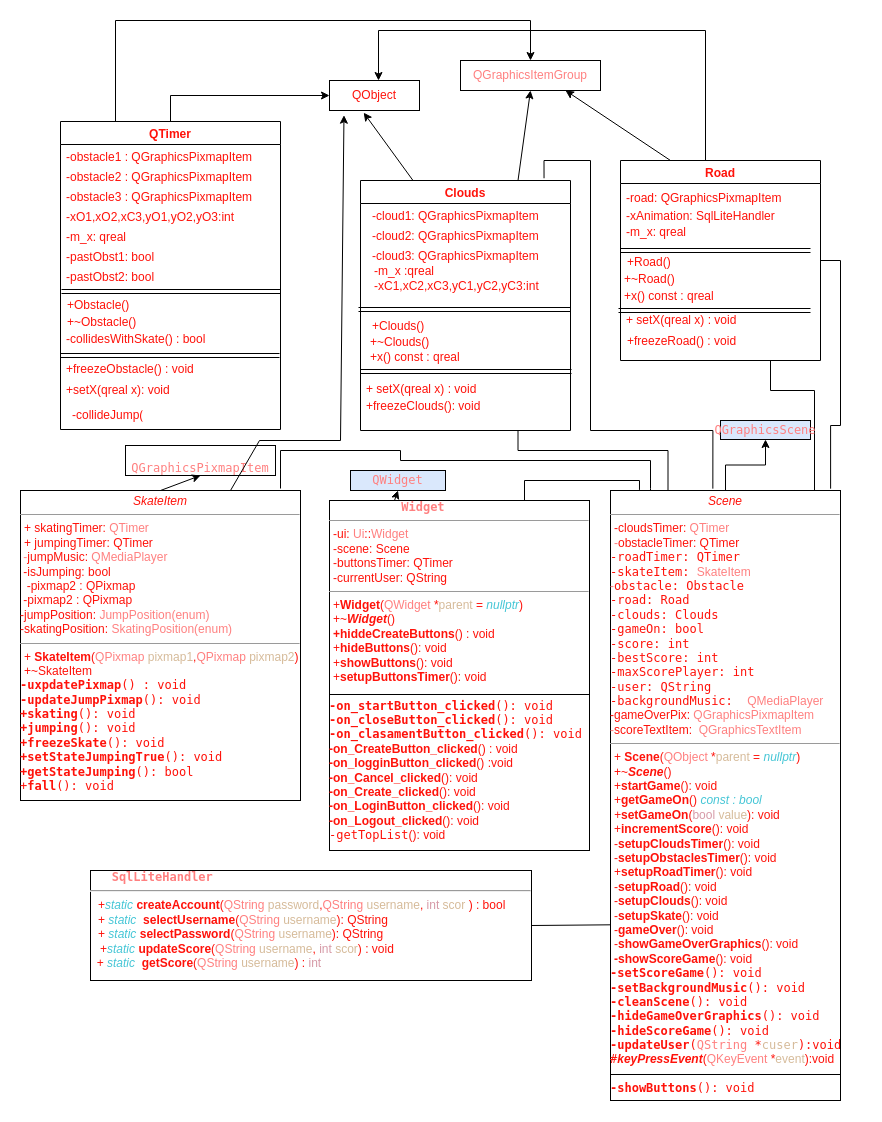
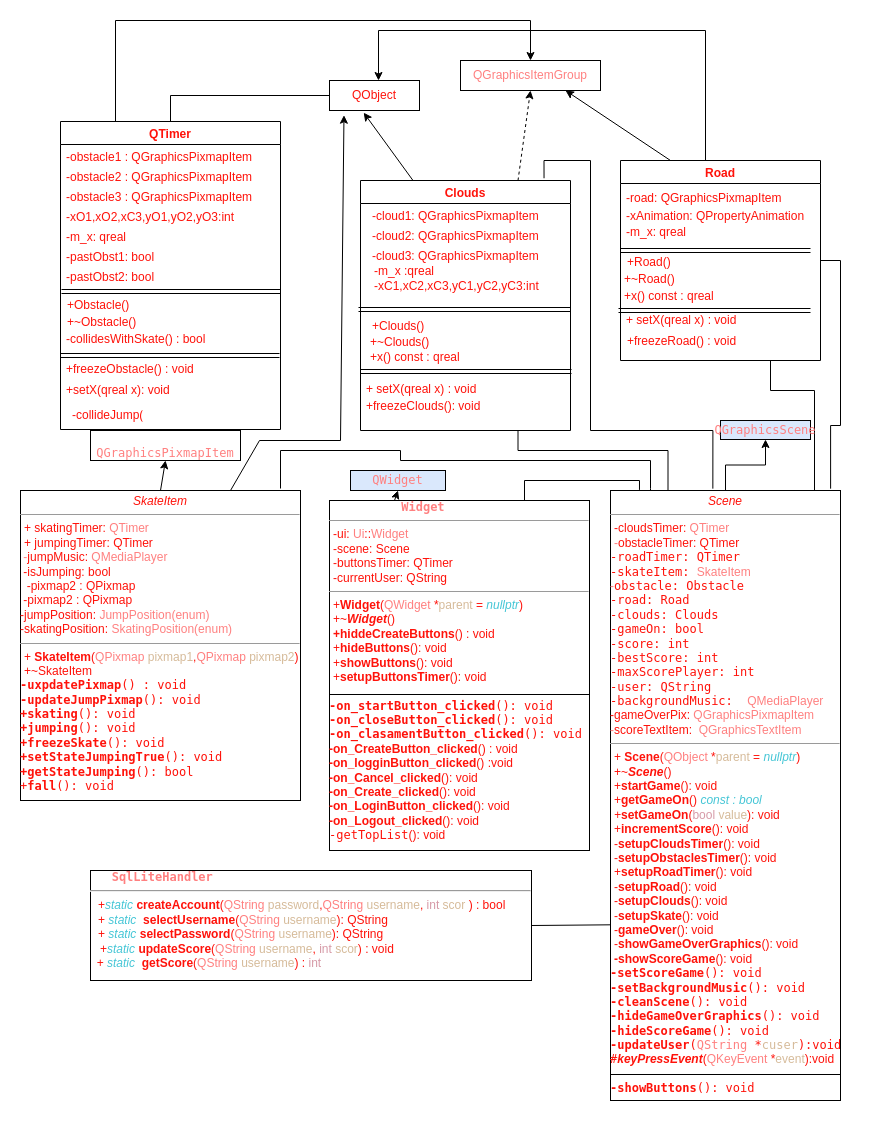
edge "QTimer" -> "QObject": arrowhead classic -> none
edge "Clouds" -> "QGraphicsItemGroup": style solid -> dashed
node "-xAnimation: SqlLiteHandler": label "-xAnimation: SqlLiteHandler" -> "-xAnimation: QPropertyAnimation"
node "QGraphicsPixmapItem": moved (201, 461) -> (166, 446)
